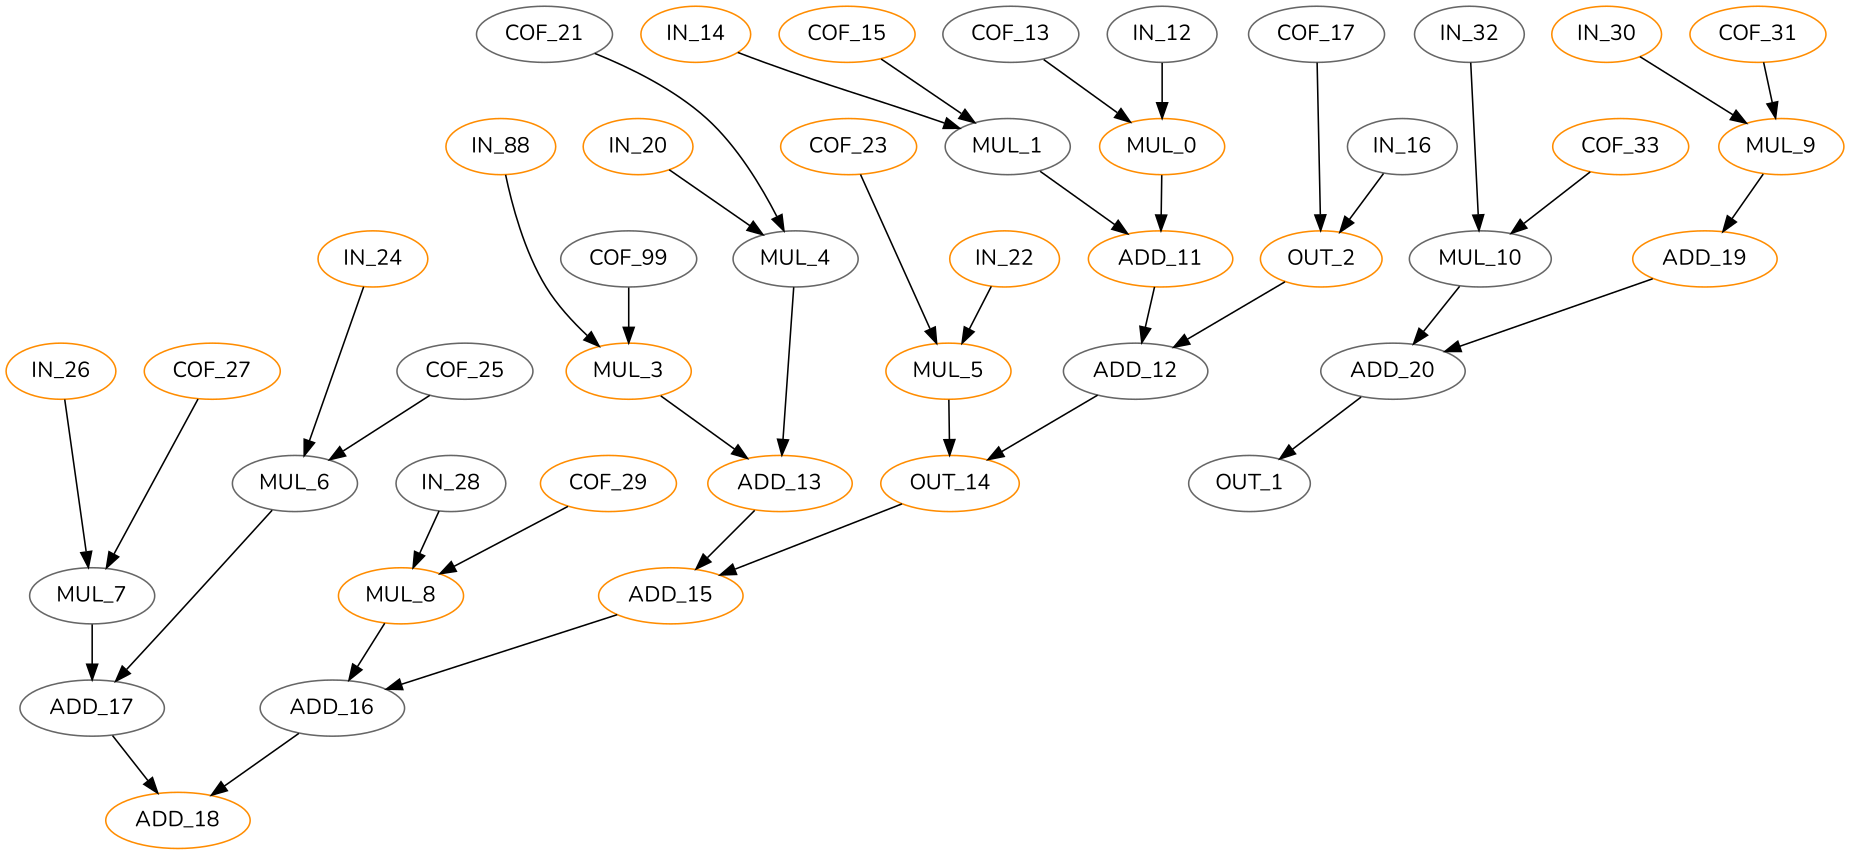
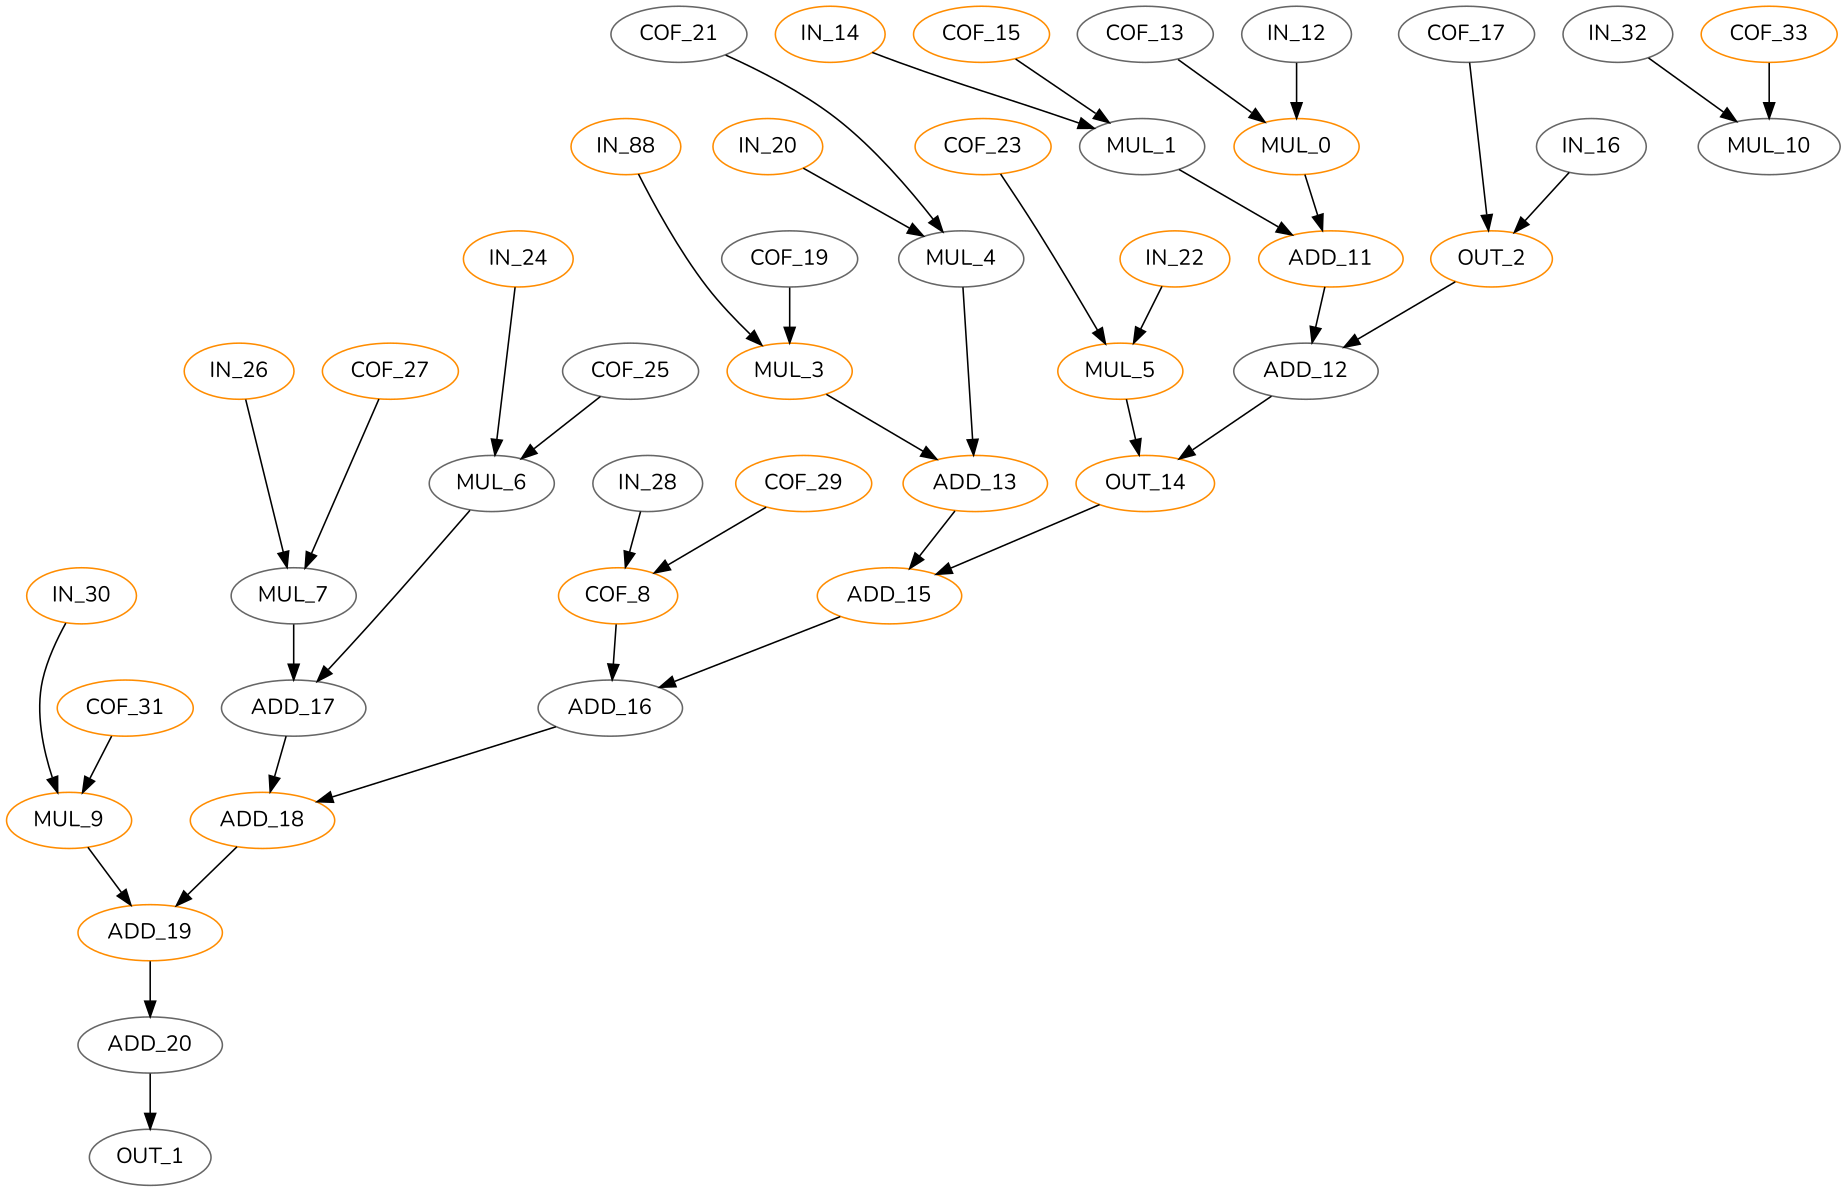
node "COF_99": label "COF_99" -> "COF_19"
edge "MUL_10" -> "ADD_20": removed
node "MUL_8": label "MUL_8" -> "COF_8"
edge "ADD_18" -> "ADD_19": added
